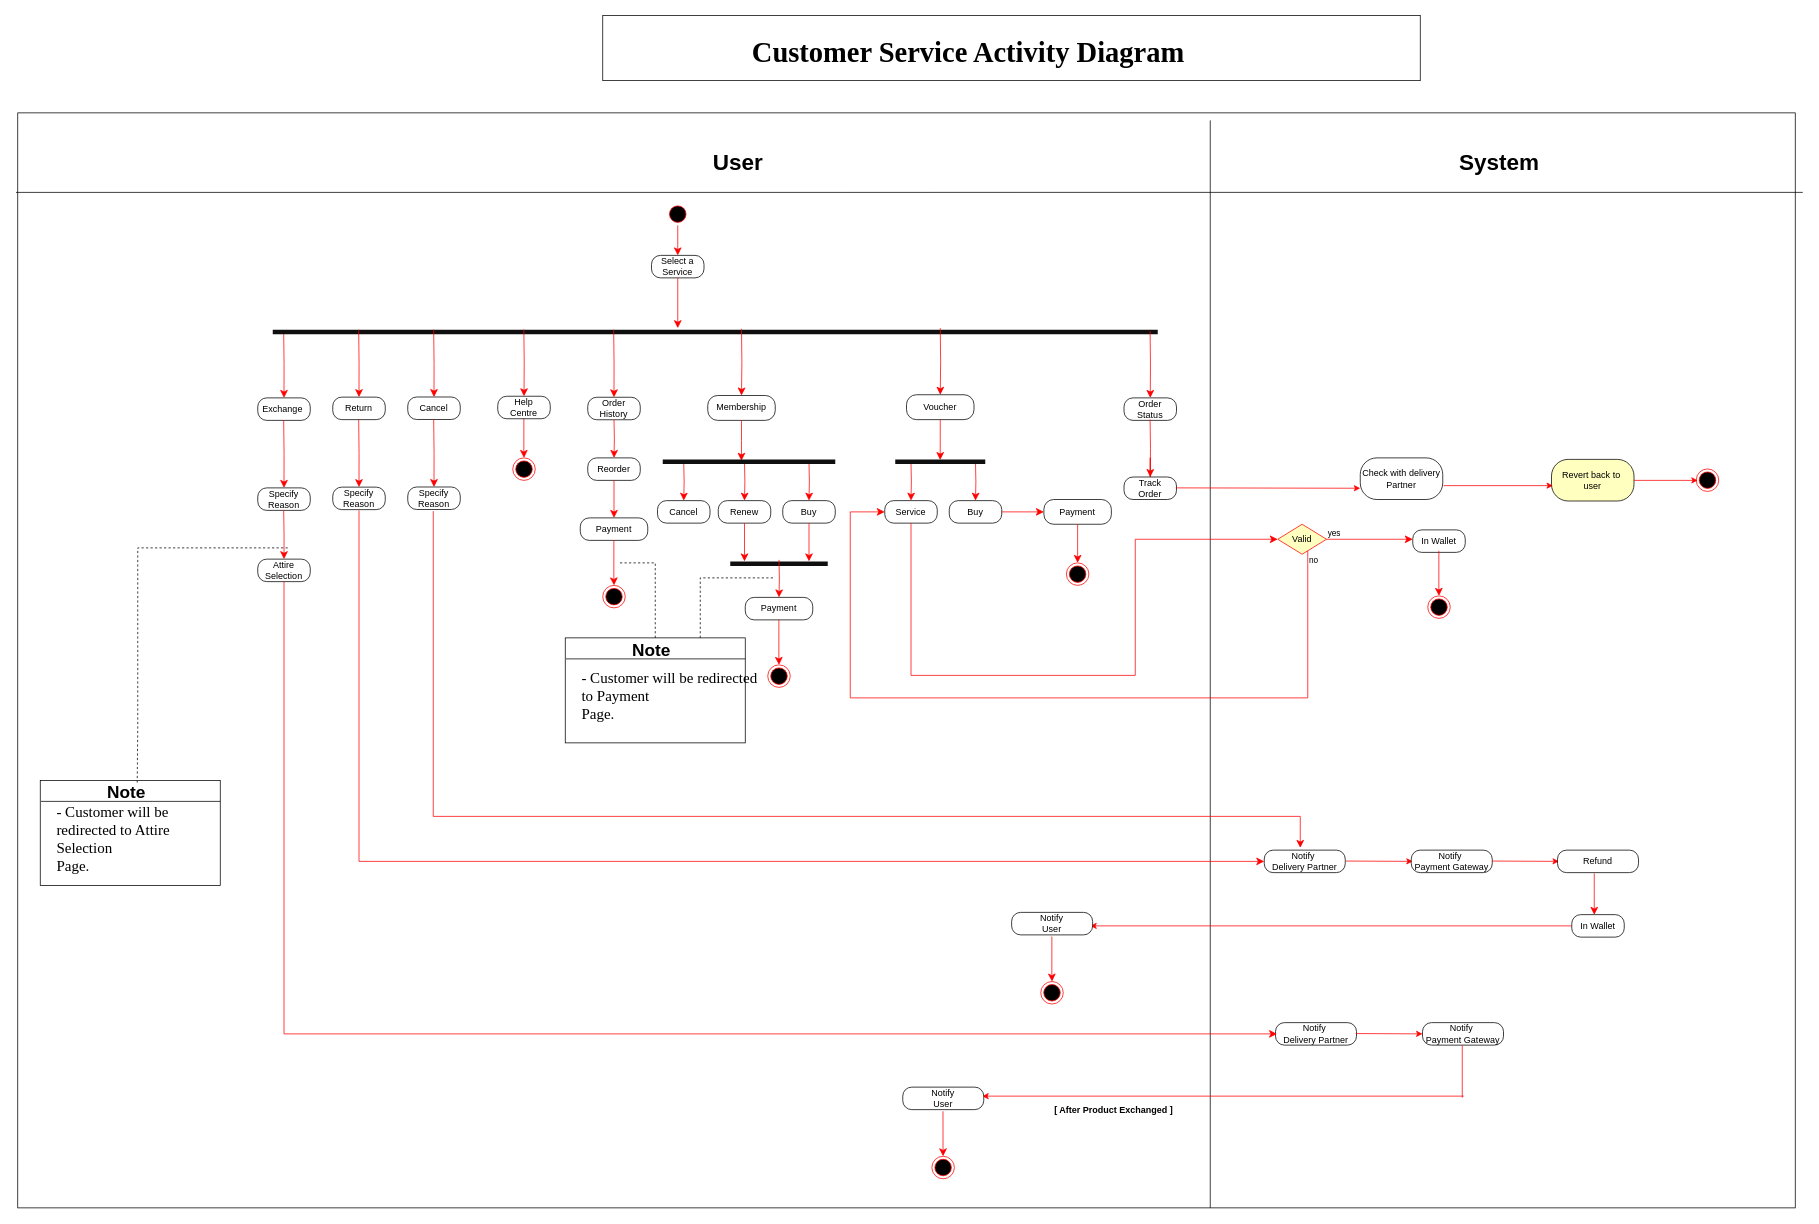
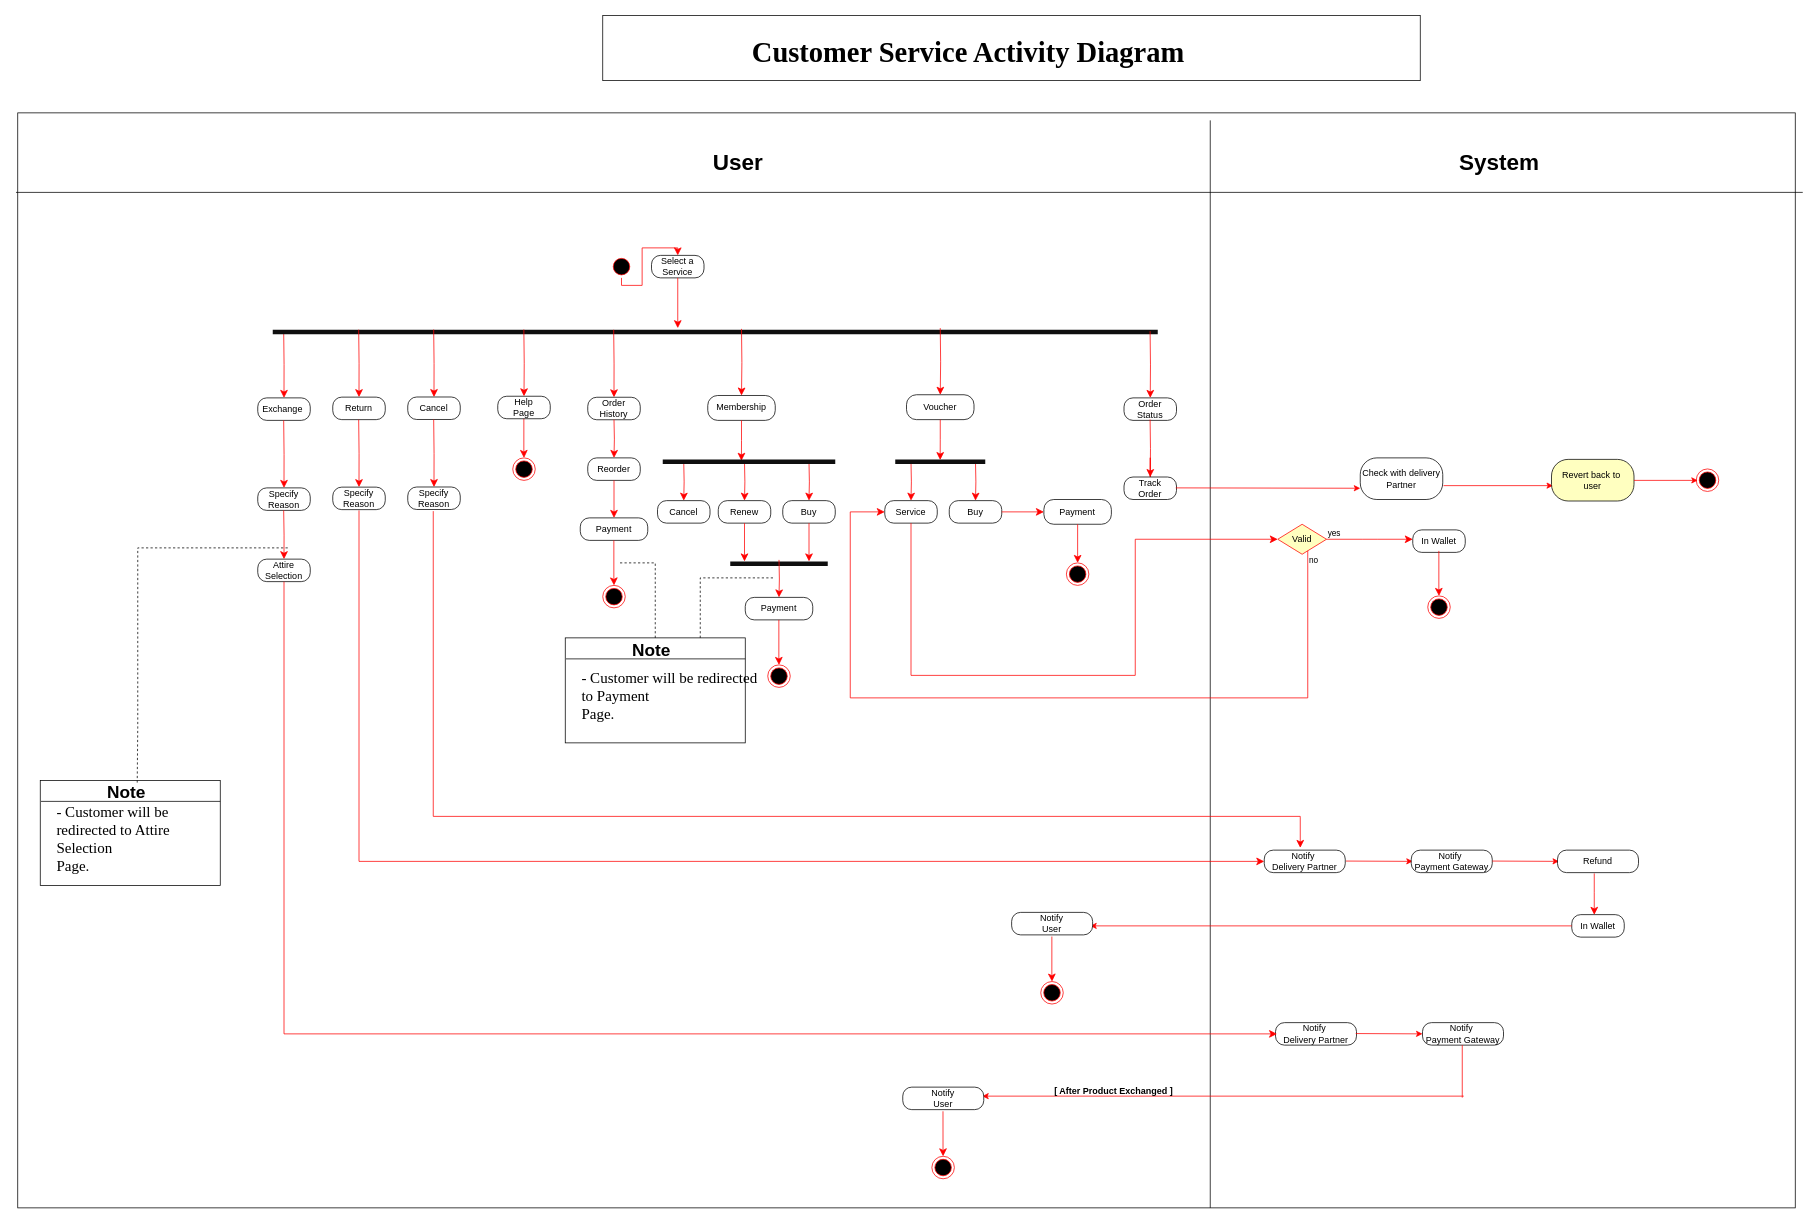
node "s": moved (678, 214) -> (621, 267)
node "Help Centre": label "Help Centre" -> "Help Page"
node "[ After Product Exchanged ]": moved (1114, 1110) -> (1114, 1092)
